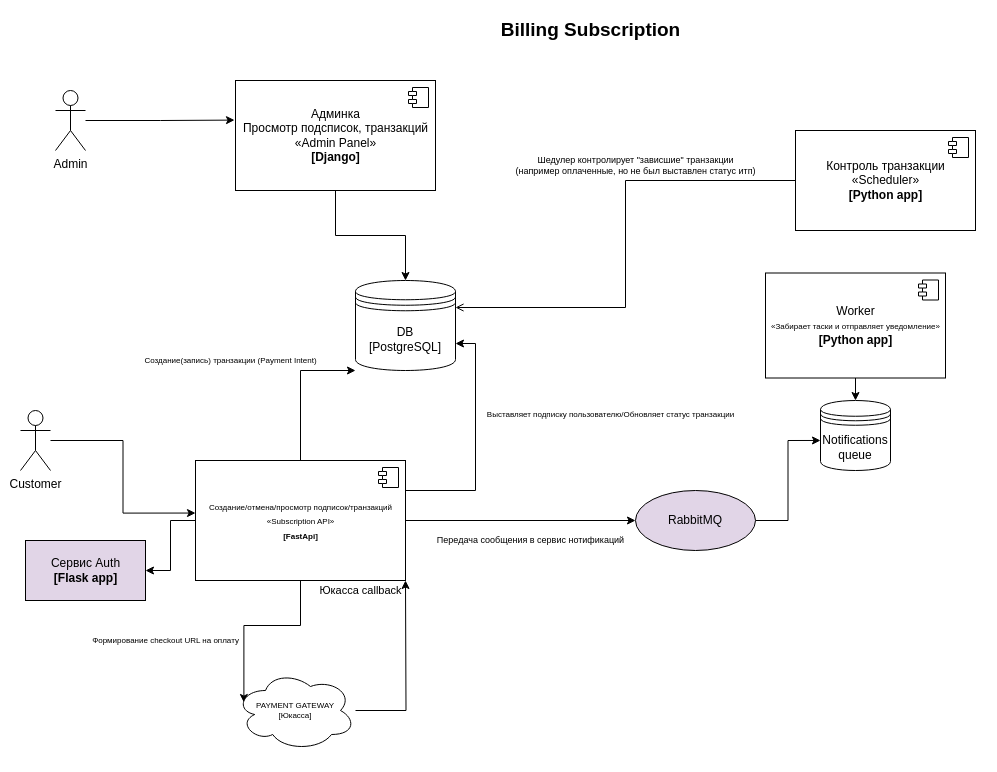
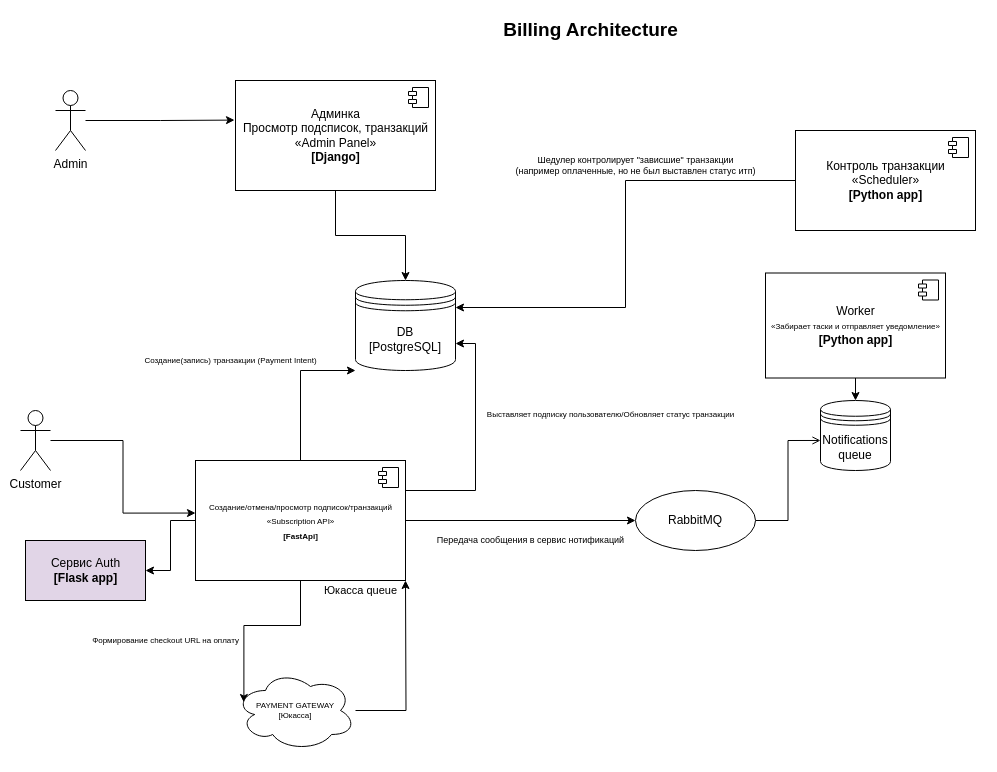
node "Billing Subscription": label "Billing Subscription" -> "Billing Architecture"
edge "Контроль транзакции «Scheduler» [Python app]" -> "DB [PostgreSQL]": arrowhead open -> classic
edge "RabbitMQ" -> "Notifications queue": arrowhead classic -> open
node "RabbitMQ": fillcolor #e1d5e7 -> #ffffff
node "Юкасса callback": label "Юкасса callback" -> "Юкасса queue"
